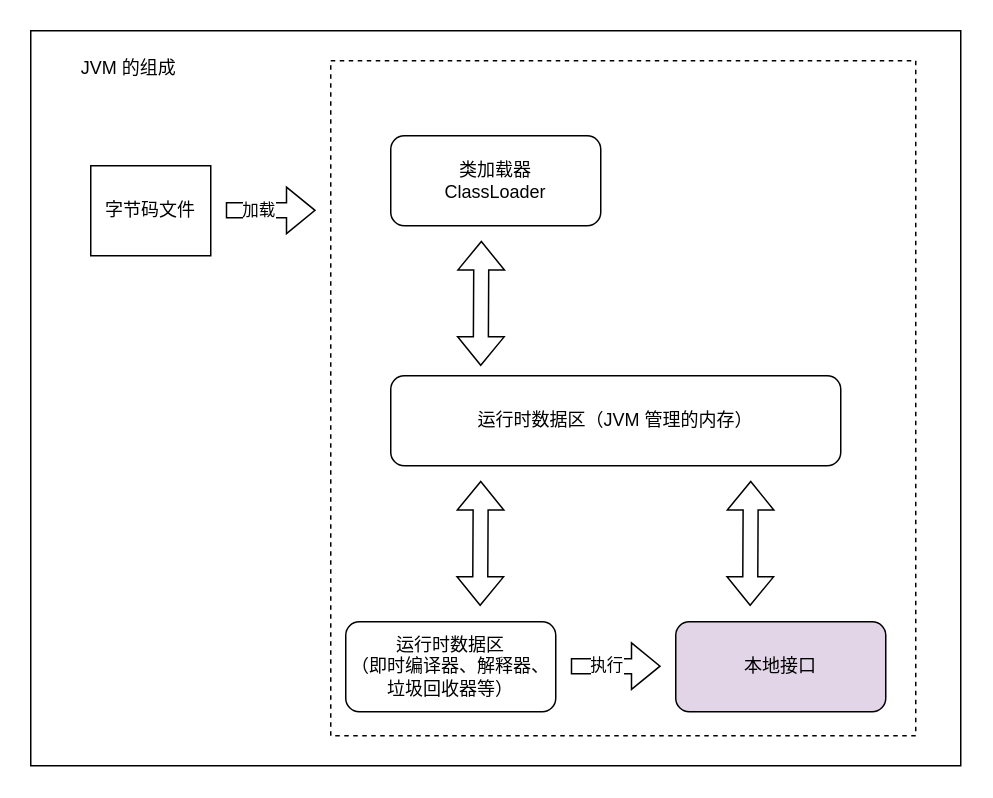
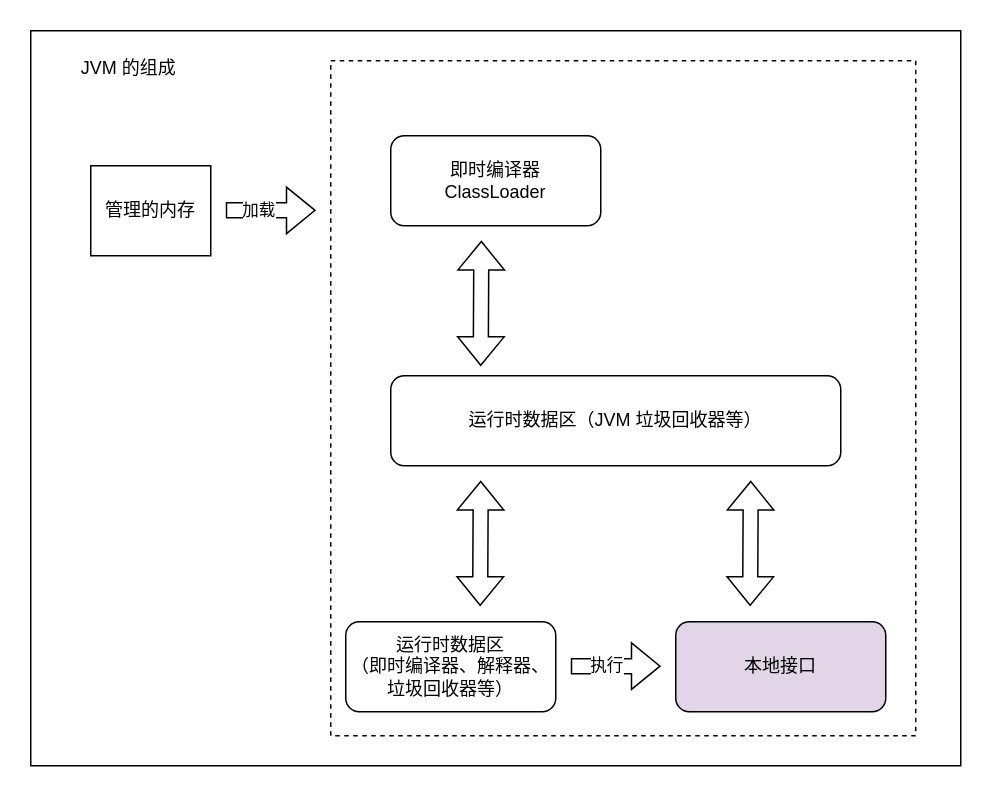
node "类加载器 ClassLoader": label "类加载器 ClassLoader" -> "即时编译器 ClassLoader"
node "字节码文件": label "字节码文件" -> "管理的内存"
node "运行时数据区（JVM 管理的内存）": label "运行时数据区（JVM 管理的内存）" -> "运行时数据区（JVM 垃圾回收器等）"
